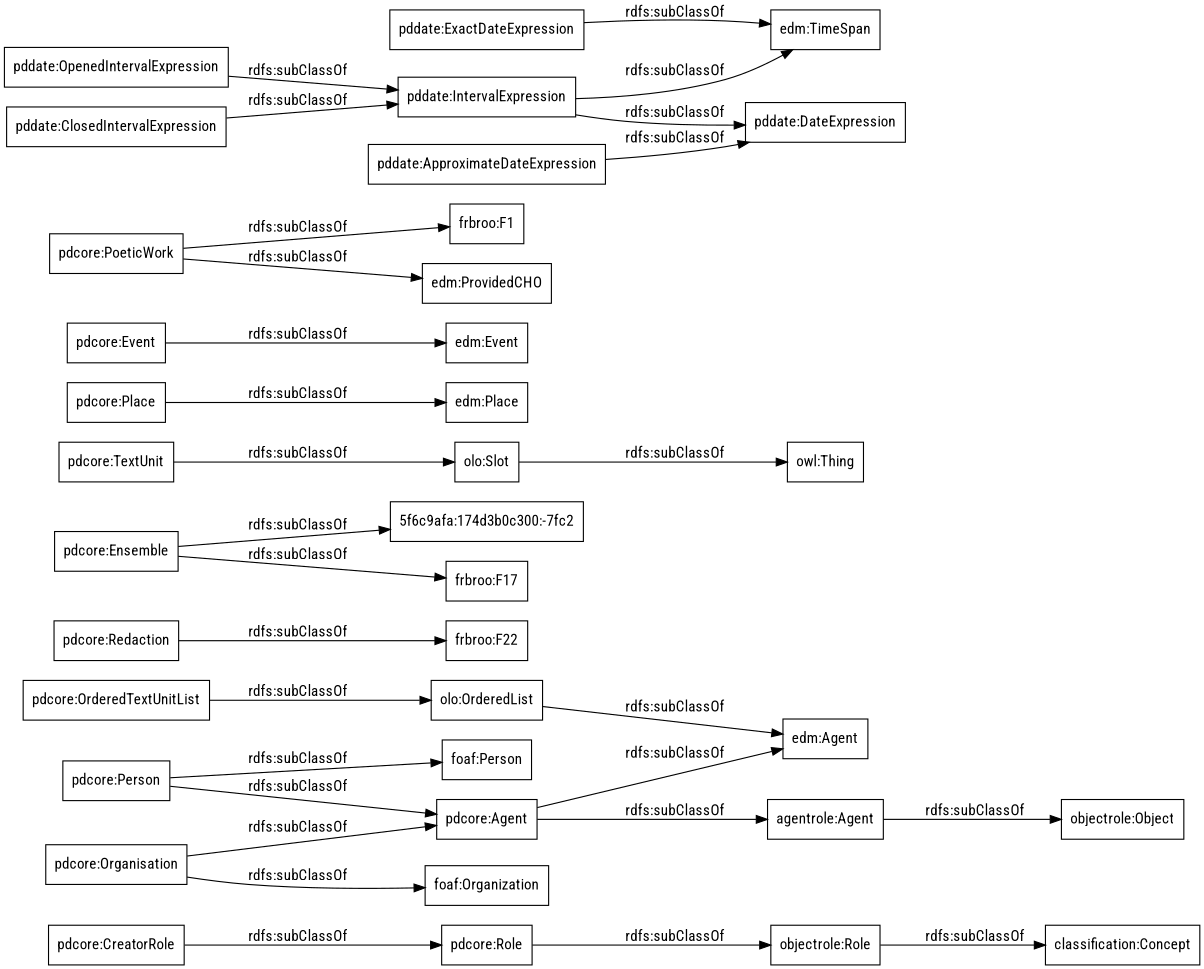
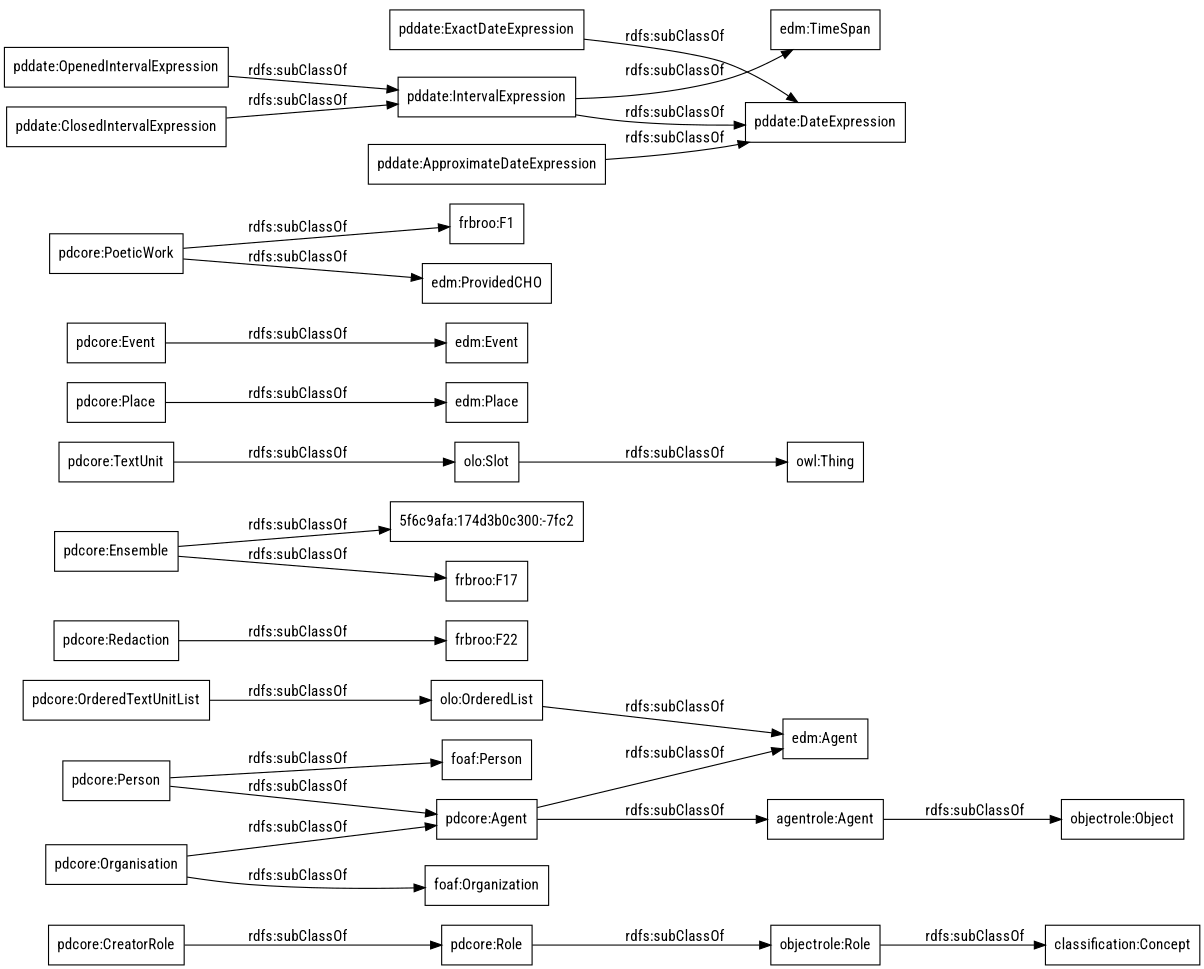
edge "pddate:ExactDateExpression" -> "edm:TimeSpan": now "pddate:ExactDateExpression" -> "pddate:DateExpression"
